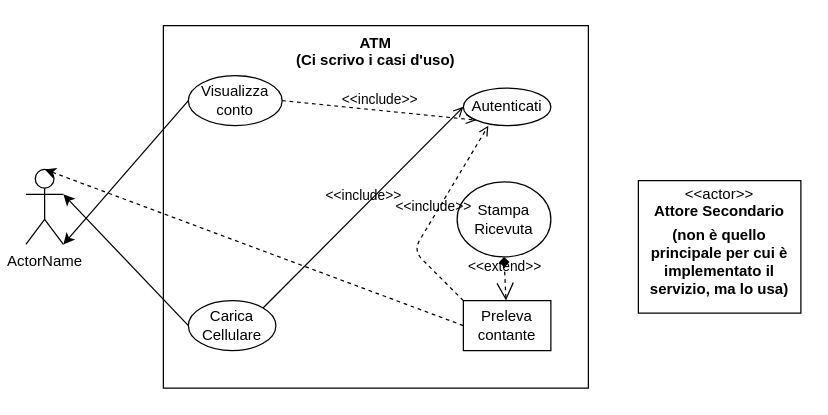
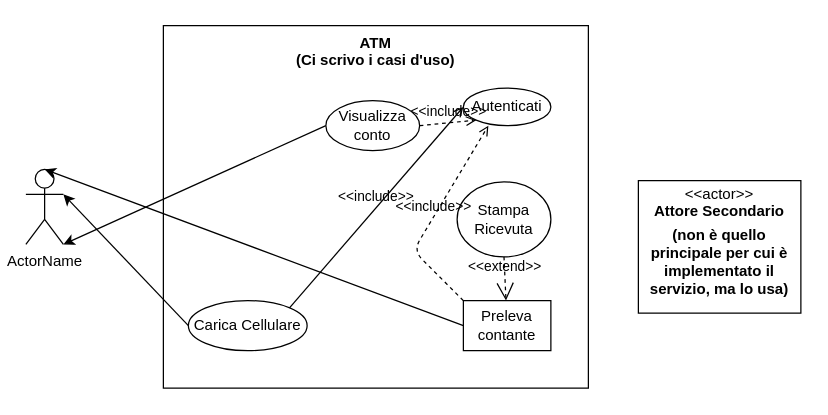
node "Visualizza conto": moved (235, 101) -> (373, 126)
edge "Preleva contante" -> "ActorName": style dashed -> solid
edge "Stampa Ricevuta" -- "Preleva contante": arrowhead diamond -> none
node "Carica Cellulare": size 88x50 -> 119x50
